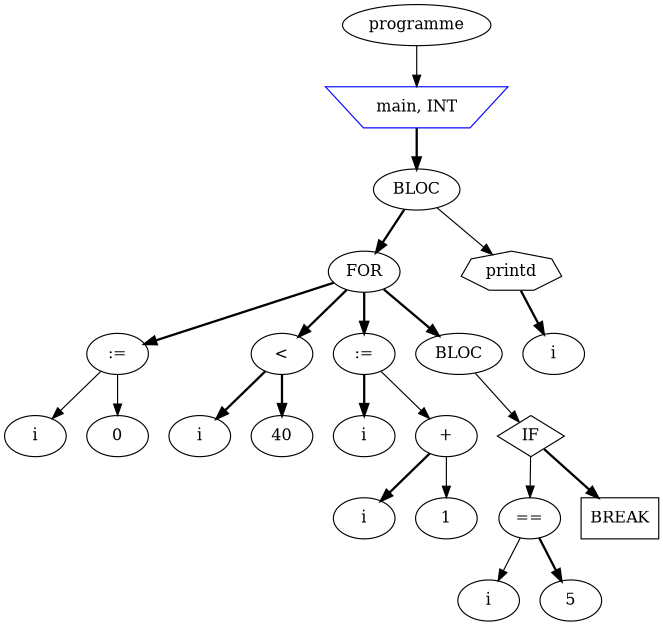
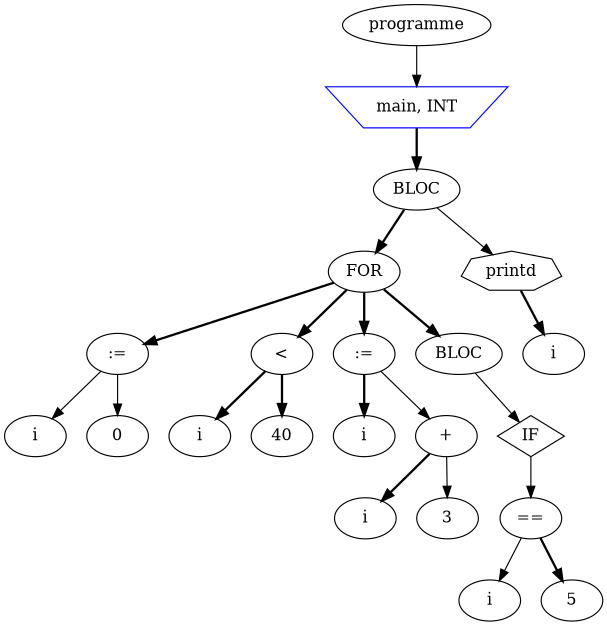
node "1": label "1" -> "3"
node "BREAK": removed
